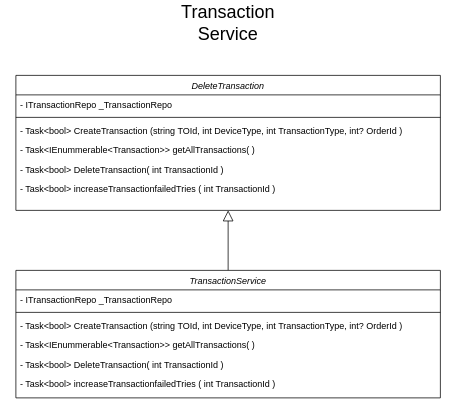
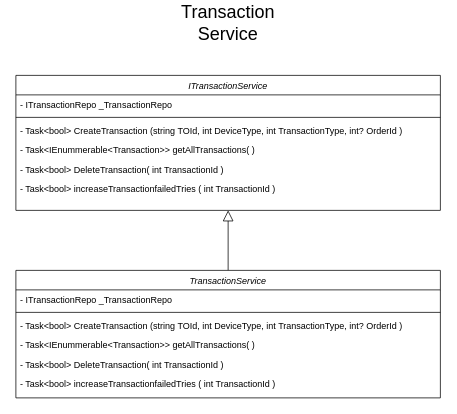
node "DeleteTransaction": label "DeleteTransaction" -> "ITransactionService"
